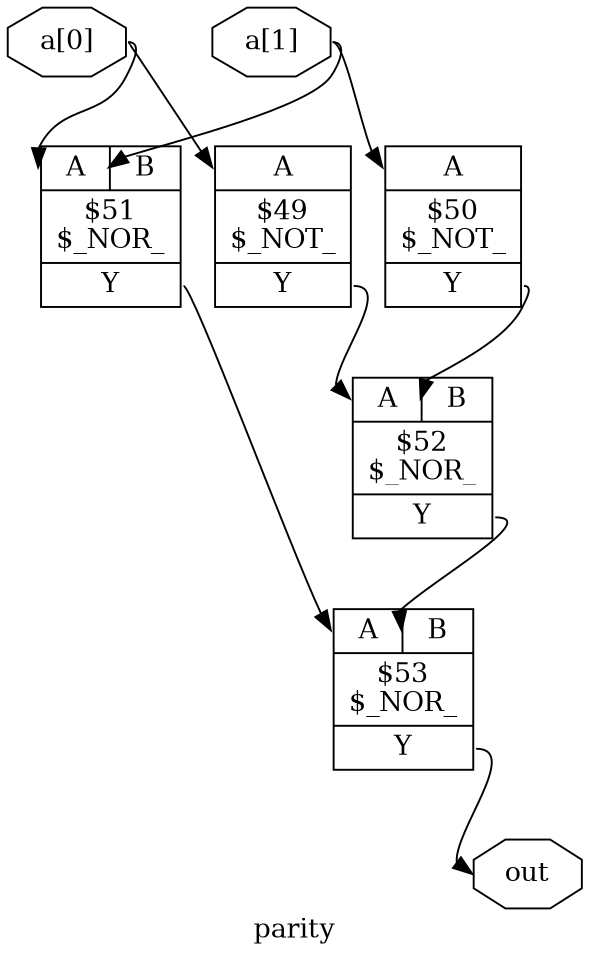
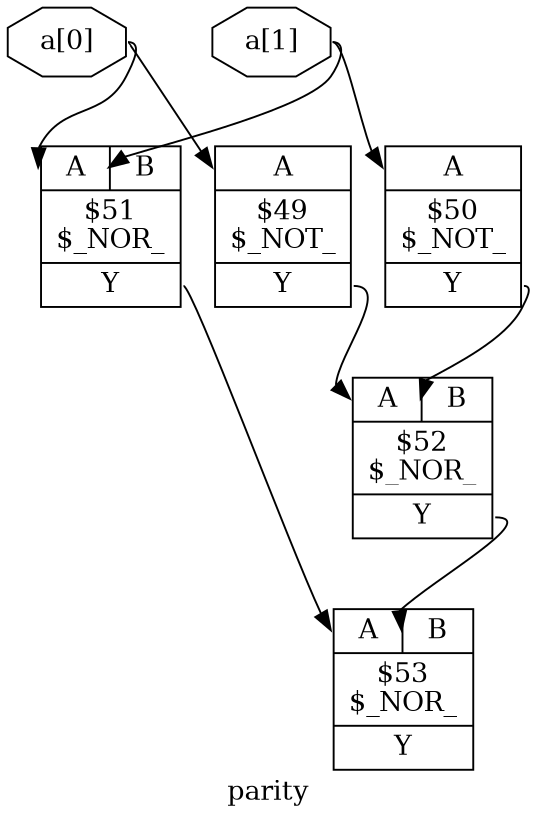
node "out": removed
